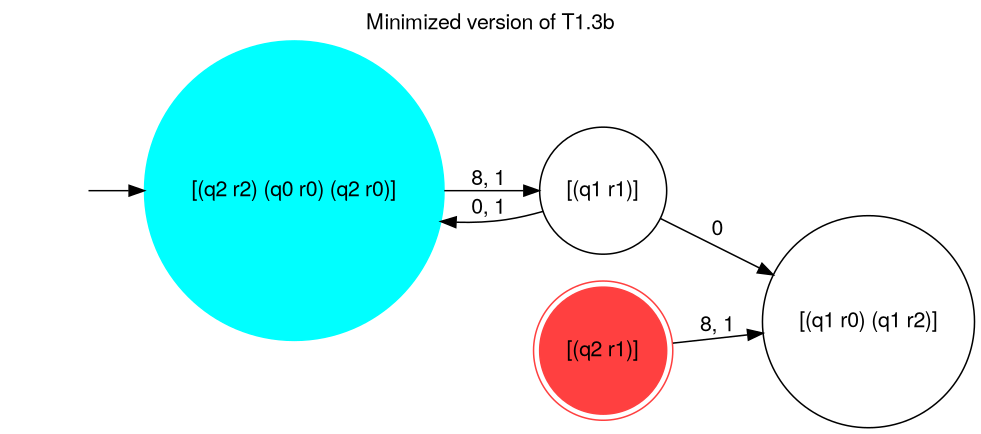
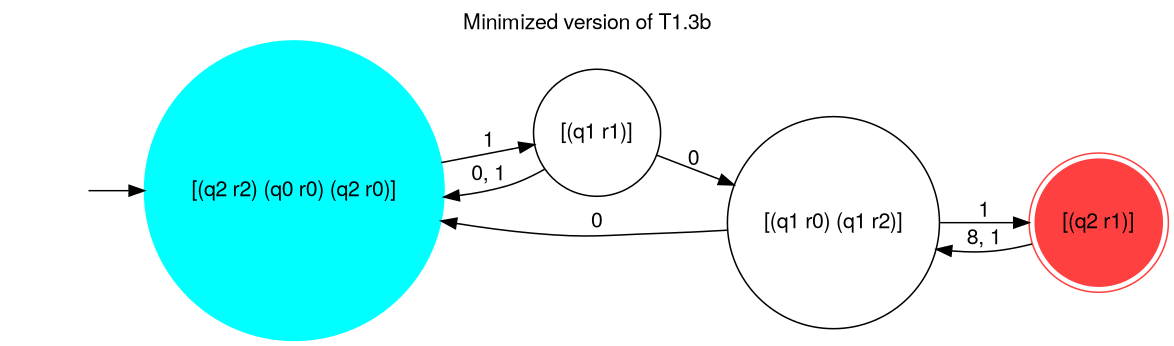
edge "[(q2 r2) (q0 r0) (q2 r0)]" -> "[(q1 r1)]": label "8, 1" -> "1"
edge "[(q1 r0) (q1 r2)]" -> "[(q2 r1)]": added, label "1"
edge "[(q1 r0) (q1 r2)]" -> "[(q2 r2) (q0 r0) (q2 r0)]": added, label "0"
